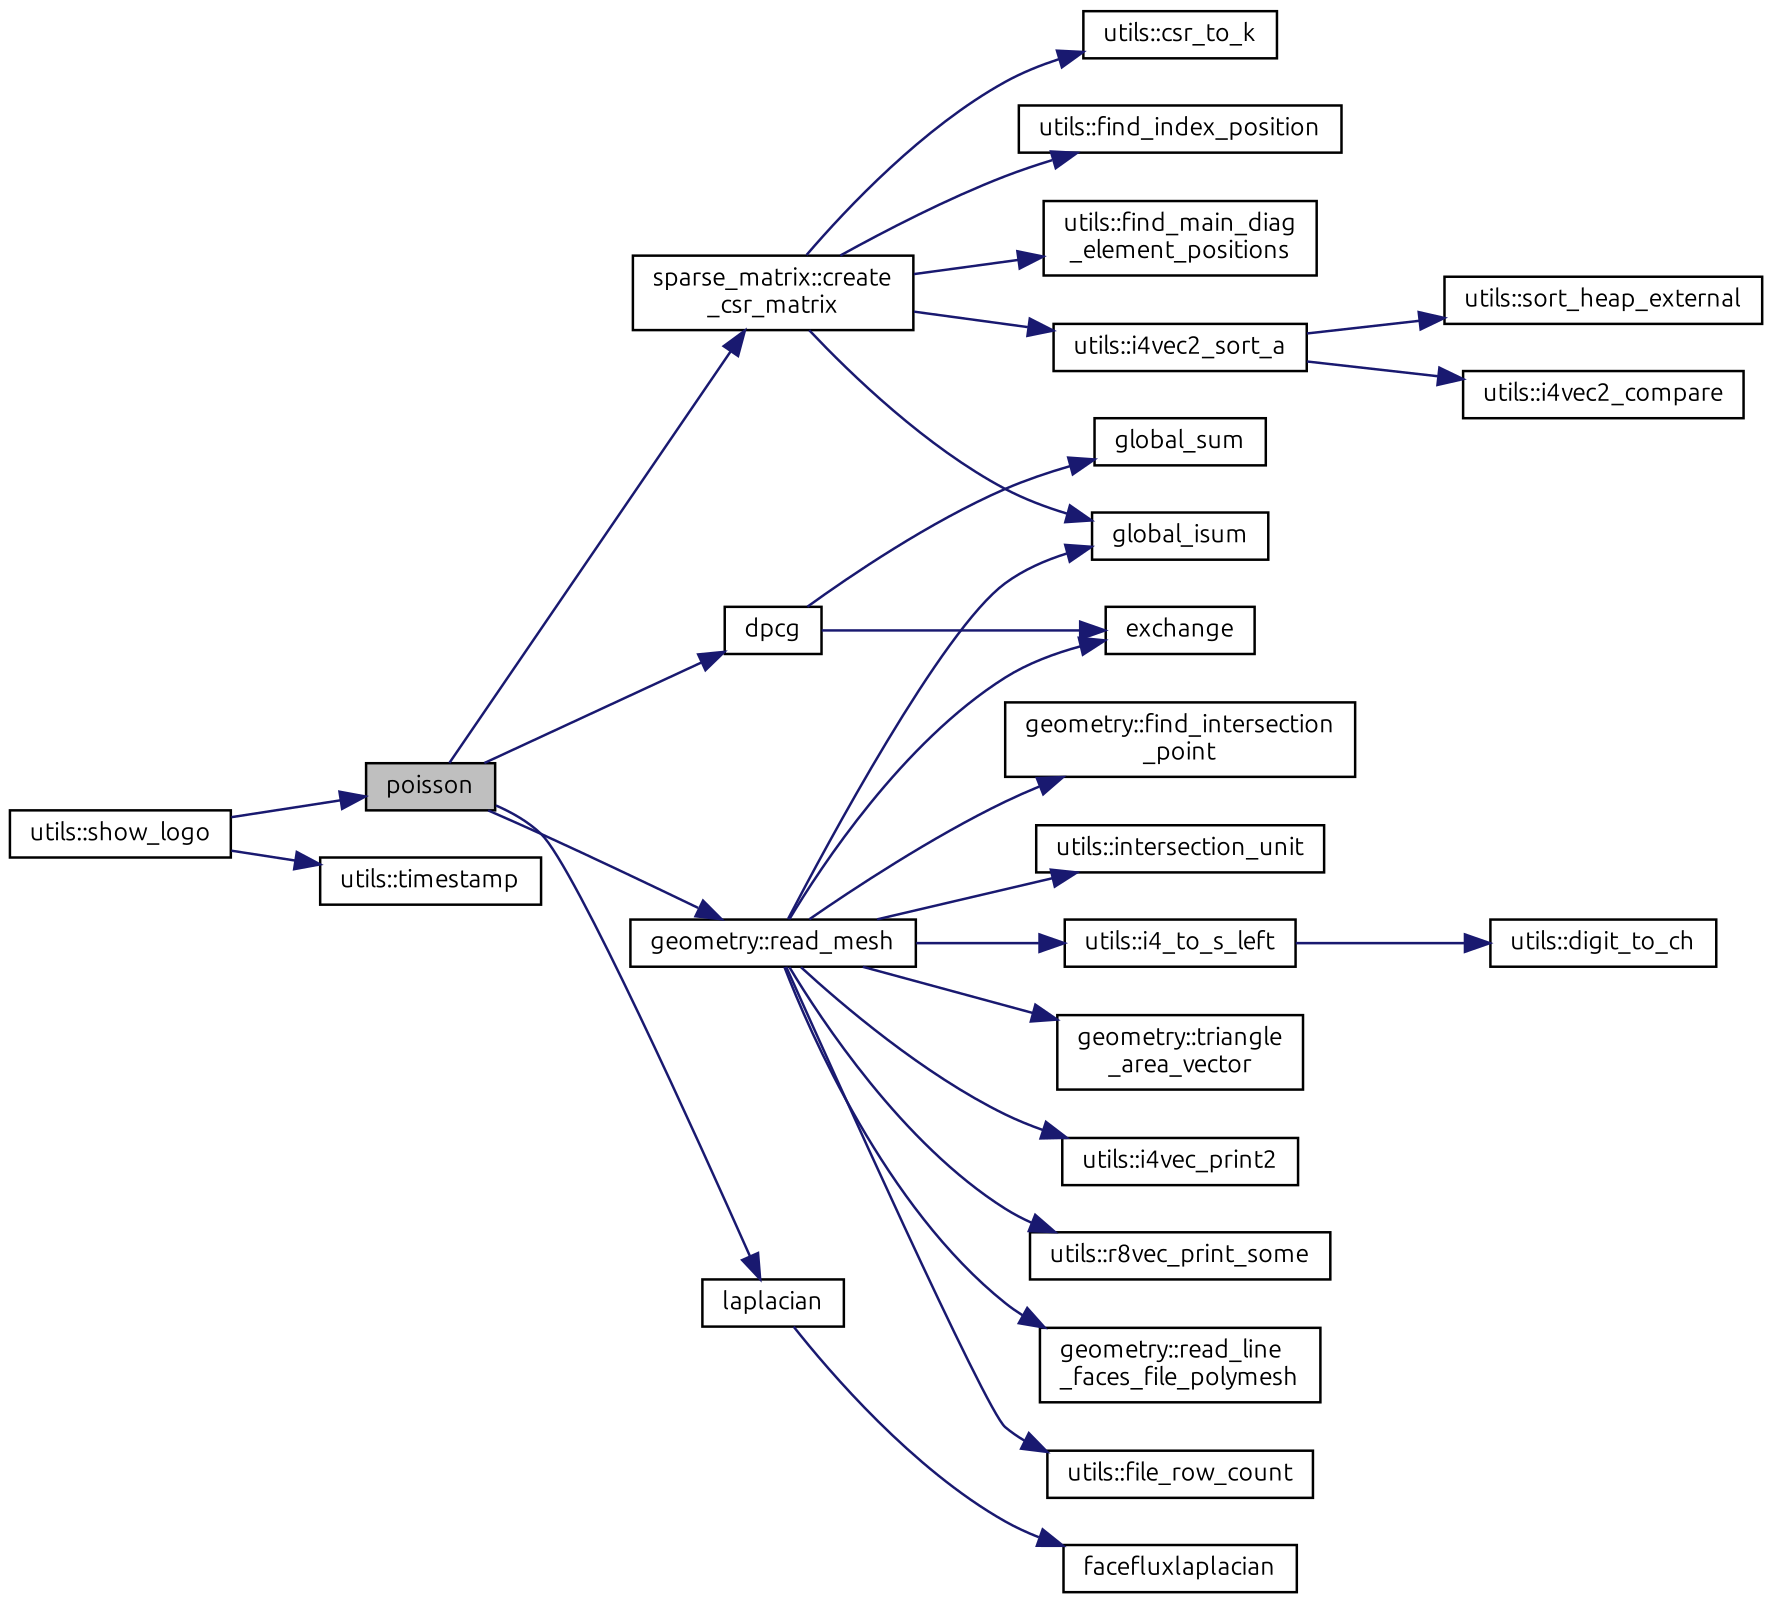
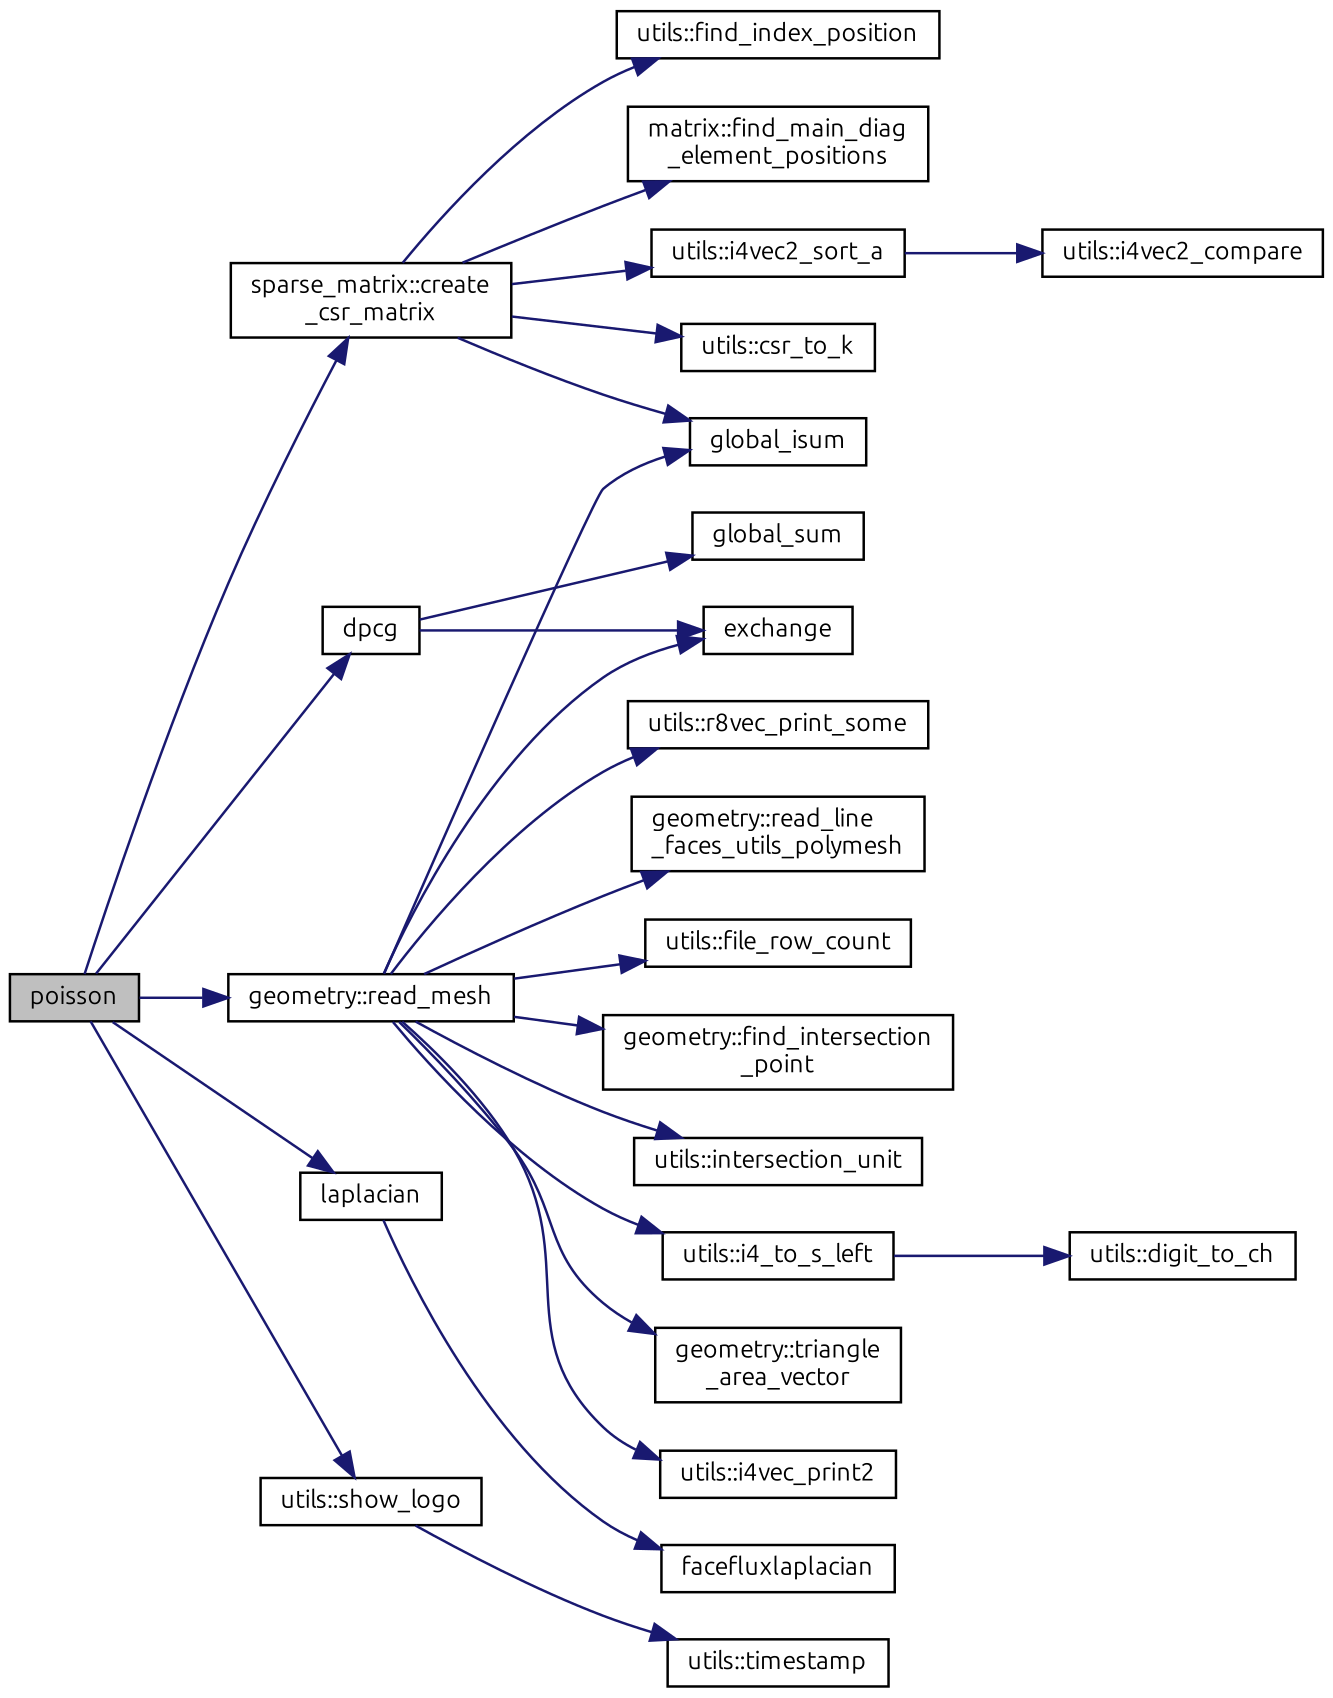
node "utils::find_main_diag _element_positions": label "utils::find_main_diag _element_positions" -> "matrix::find_main_diag _element_positions"
node "utils::sort_heap_external": removed
edge "utils::show_logo" -> "poisson": reversed
node "geometry::read_line _faces_file_polymesh": label "geometry::read_line _faces_file_polymesh" -> "geometry::read_line _faces_utils_polymesh"
